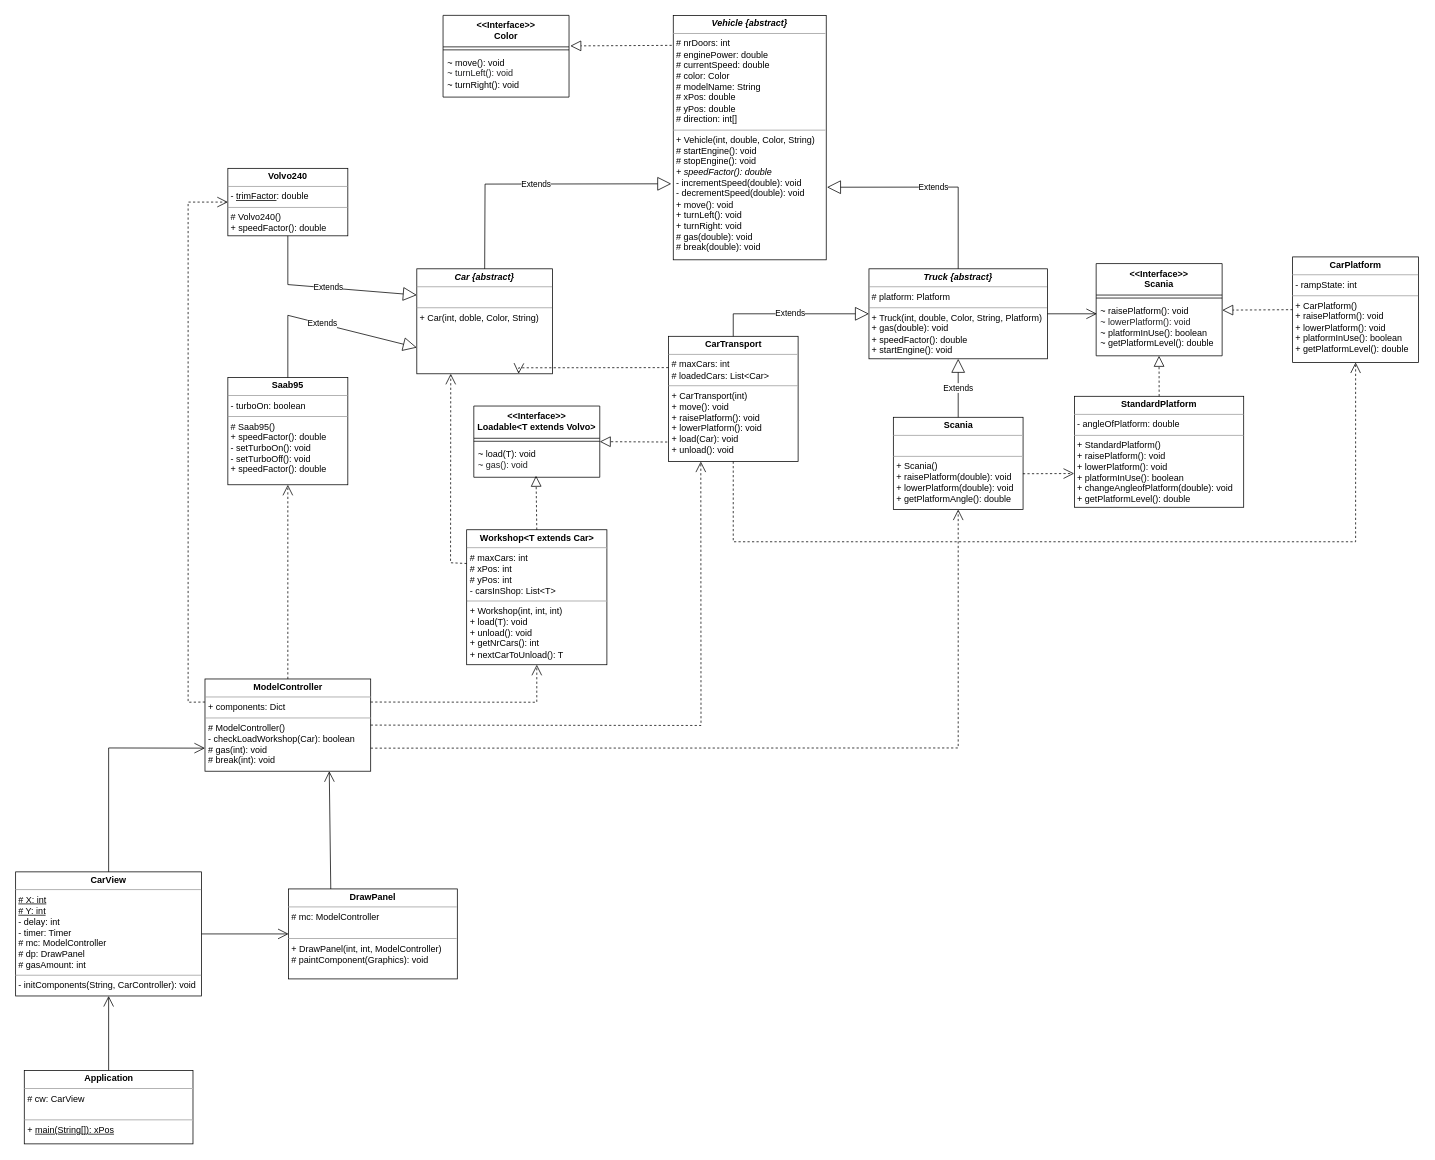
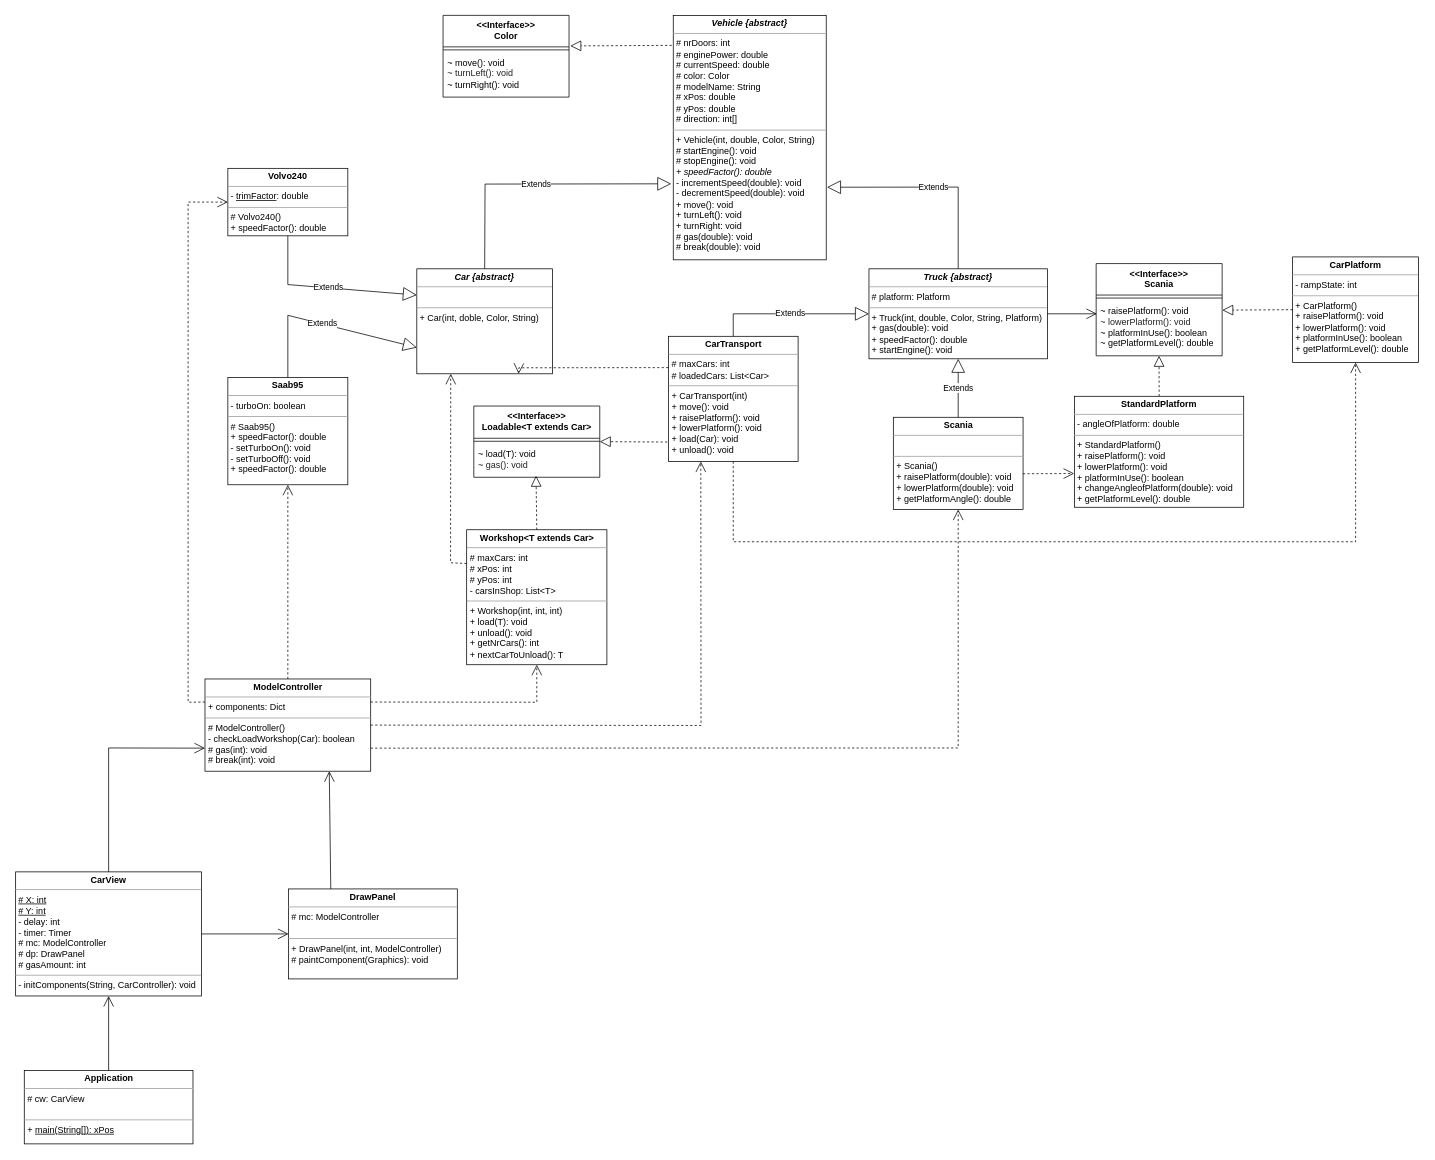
node "<<Interface>> Loadable<T extends Volvo>": label "<<Interface>> Loadable<T extends Volvo>" -> "<<Interface>> Loadable<T extends Car>"
